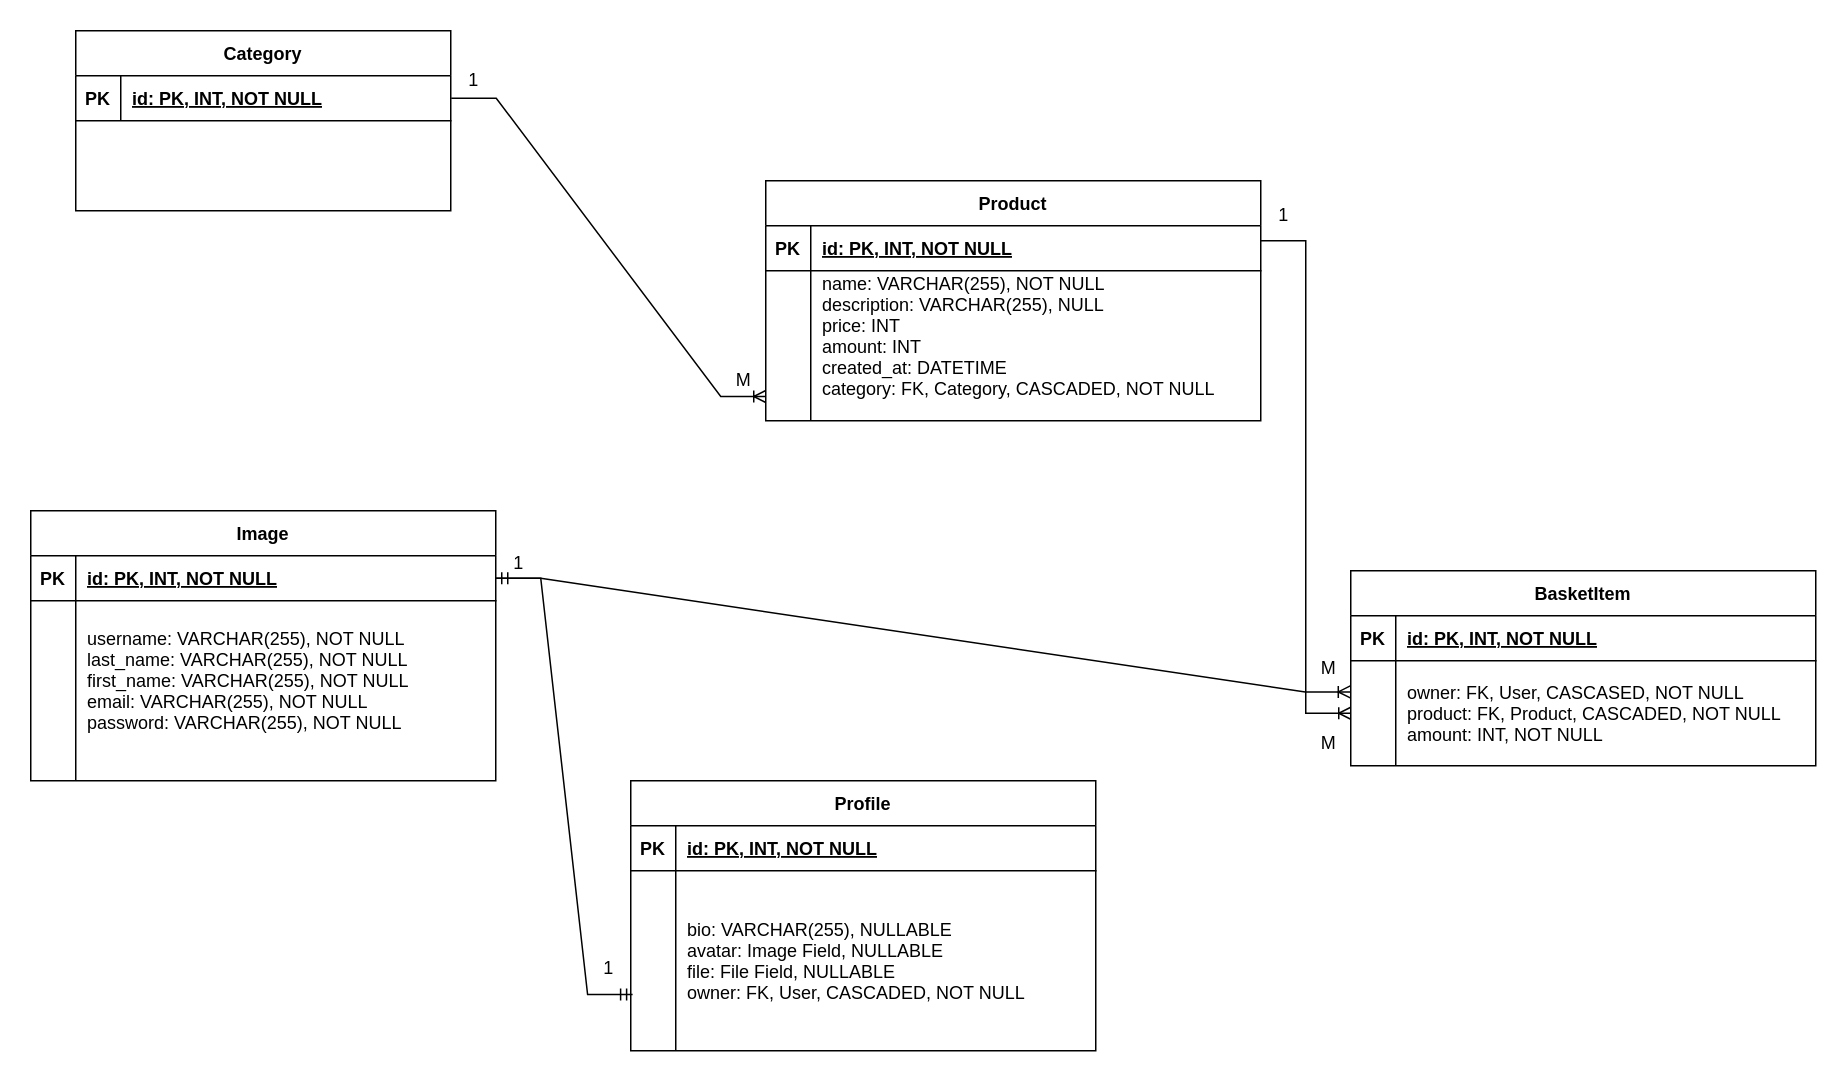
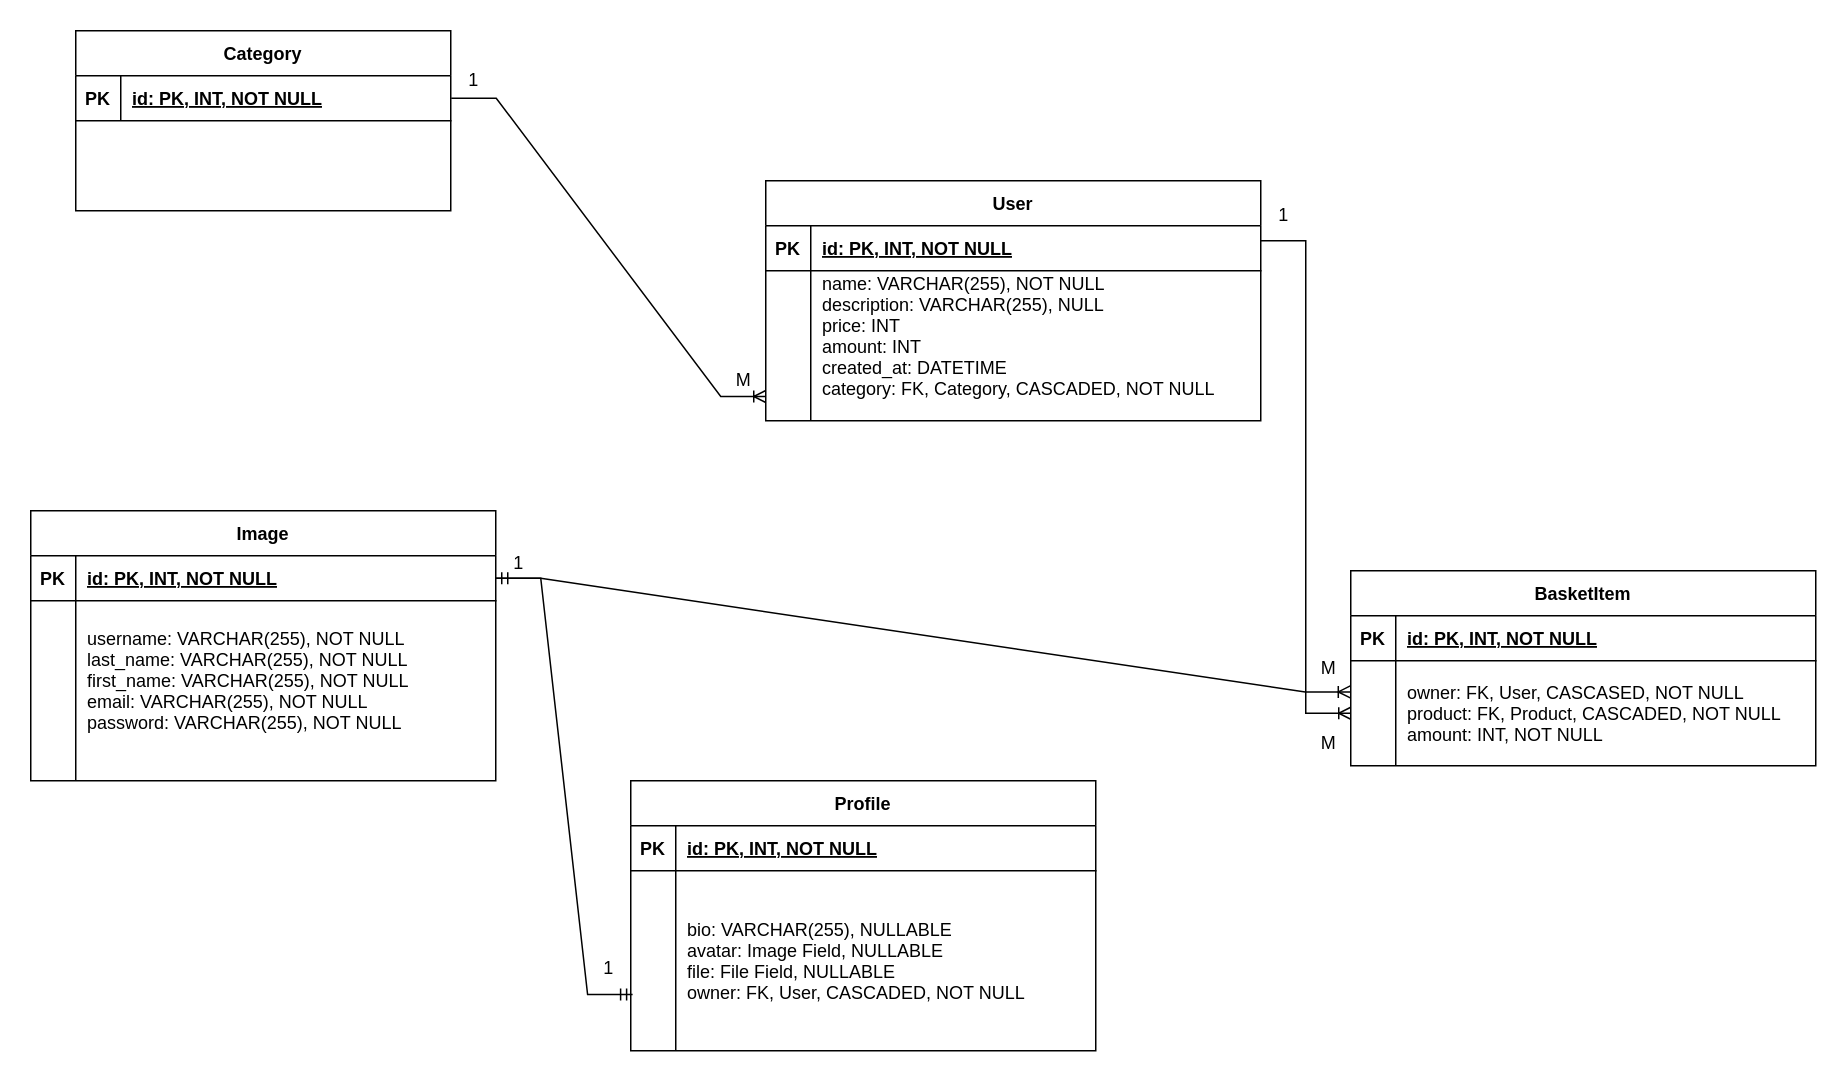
node "Product": label "Product" -> "User"
